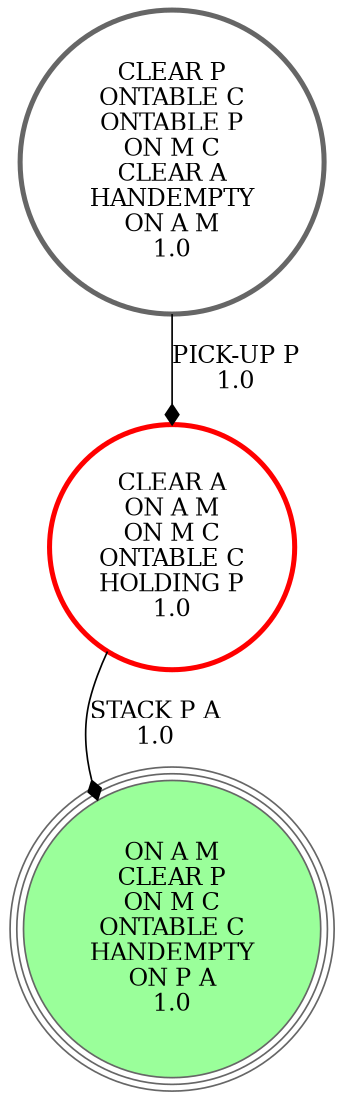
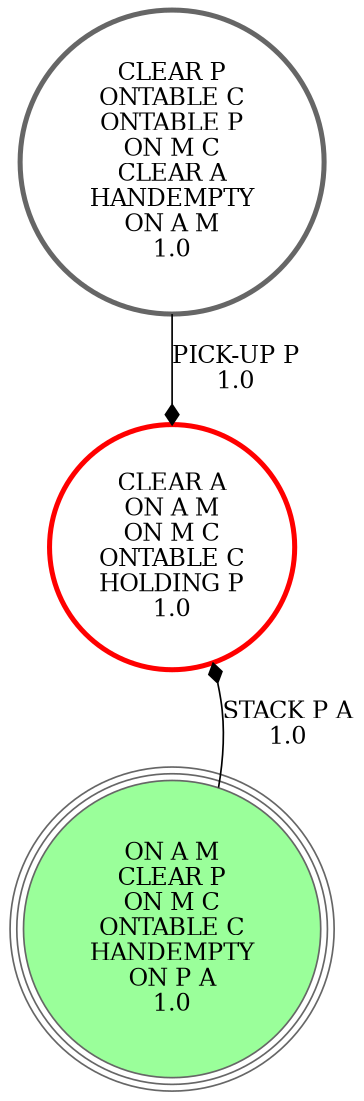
edge "CLEAR A ON A M ON M C ONTABLE C HOLDING P 1.0" -> "ON A M CLEAR P ON M C ONTABLE C HANDEMPTY ON P A 1.0": reversed
